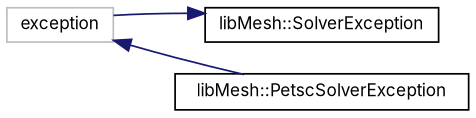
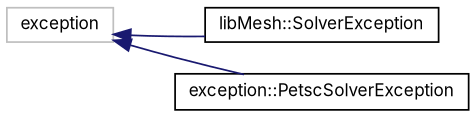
edge "exception" -> "libMesh::SolverException": reversed
node "libMesh::PetscSolverException": label "libMesh::PetscSolverException" -> "exception::PetscSolverException"
